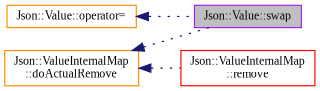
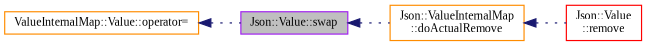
node "Json::Value::operator=": label "Json::Value::operator=" -> "ValueInternalMap::Value::operator="
edge "Json::Value::swap" -> "Json::ValueInternalMap ::doActualRemove": reversed
node "Json::ValueInternalMap ::remove": label "Json::ValueInternalMap ::remove" -> "Json::Value ::remove"
